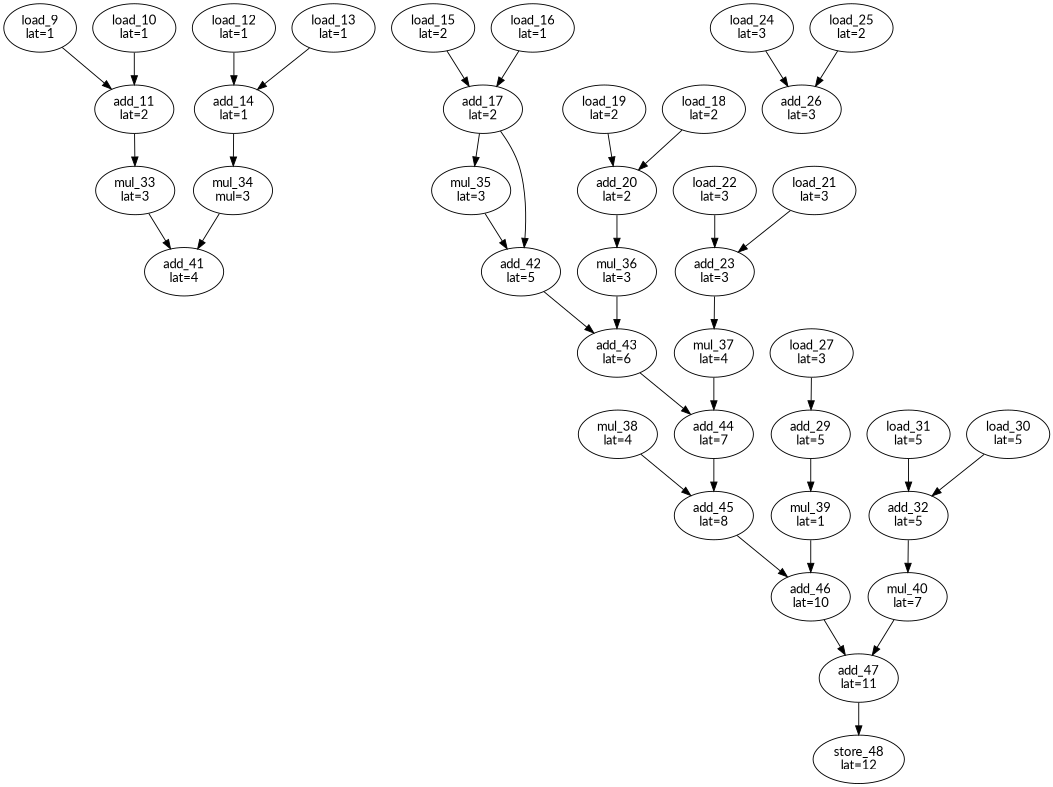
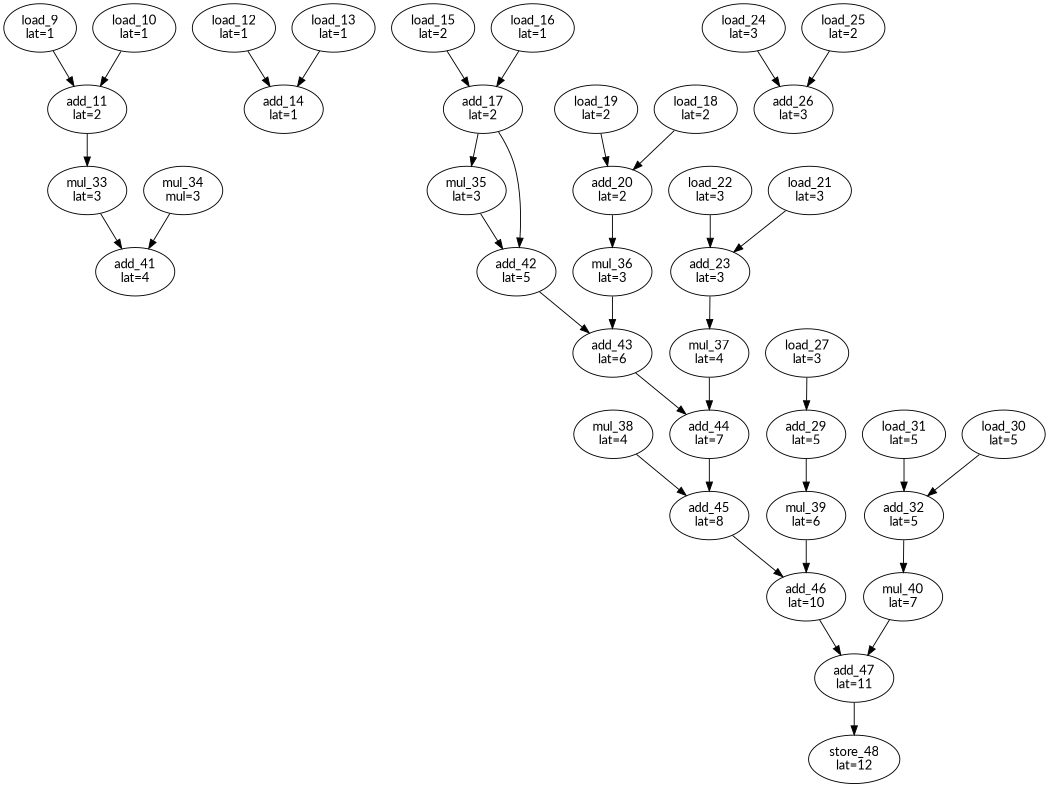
edge "add_14 lat=1" -> "mul_34 mul=3": removed
node "mul_39 lat=1": label "mul_39 lat=1" -> "mul_39 lat=6"
